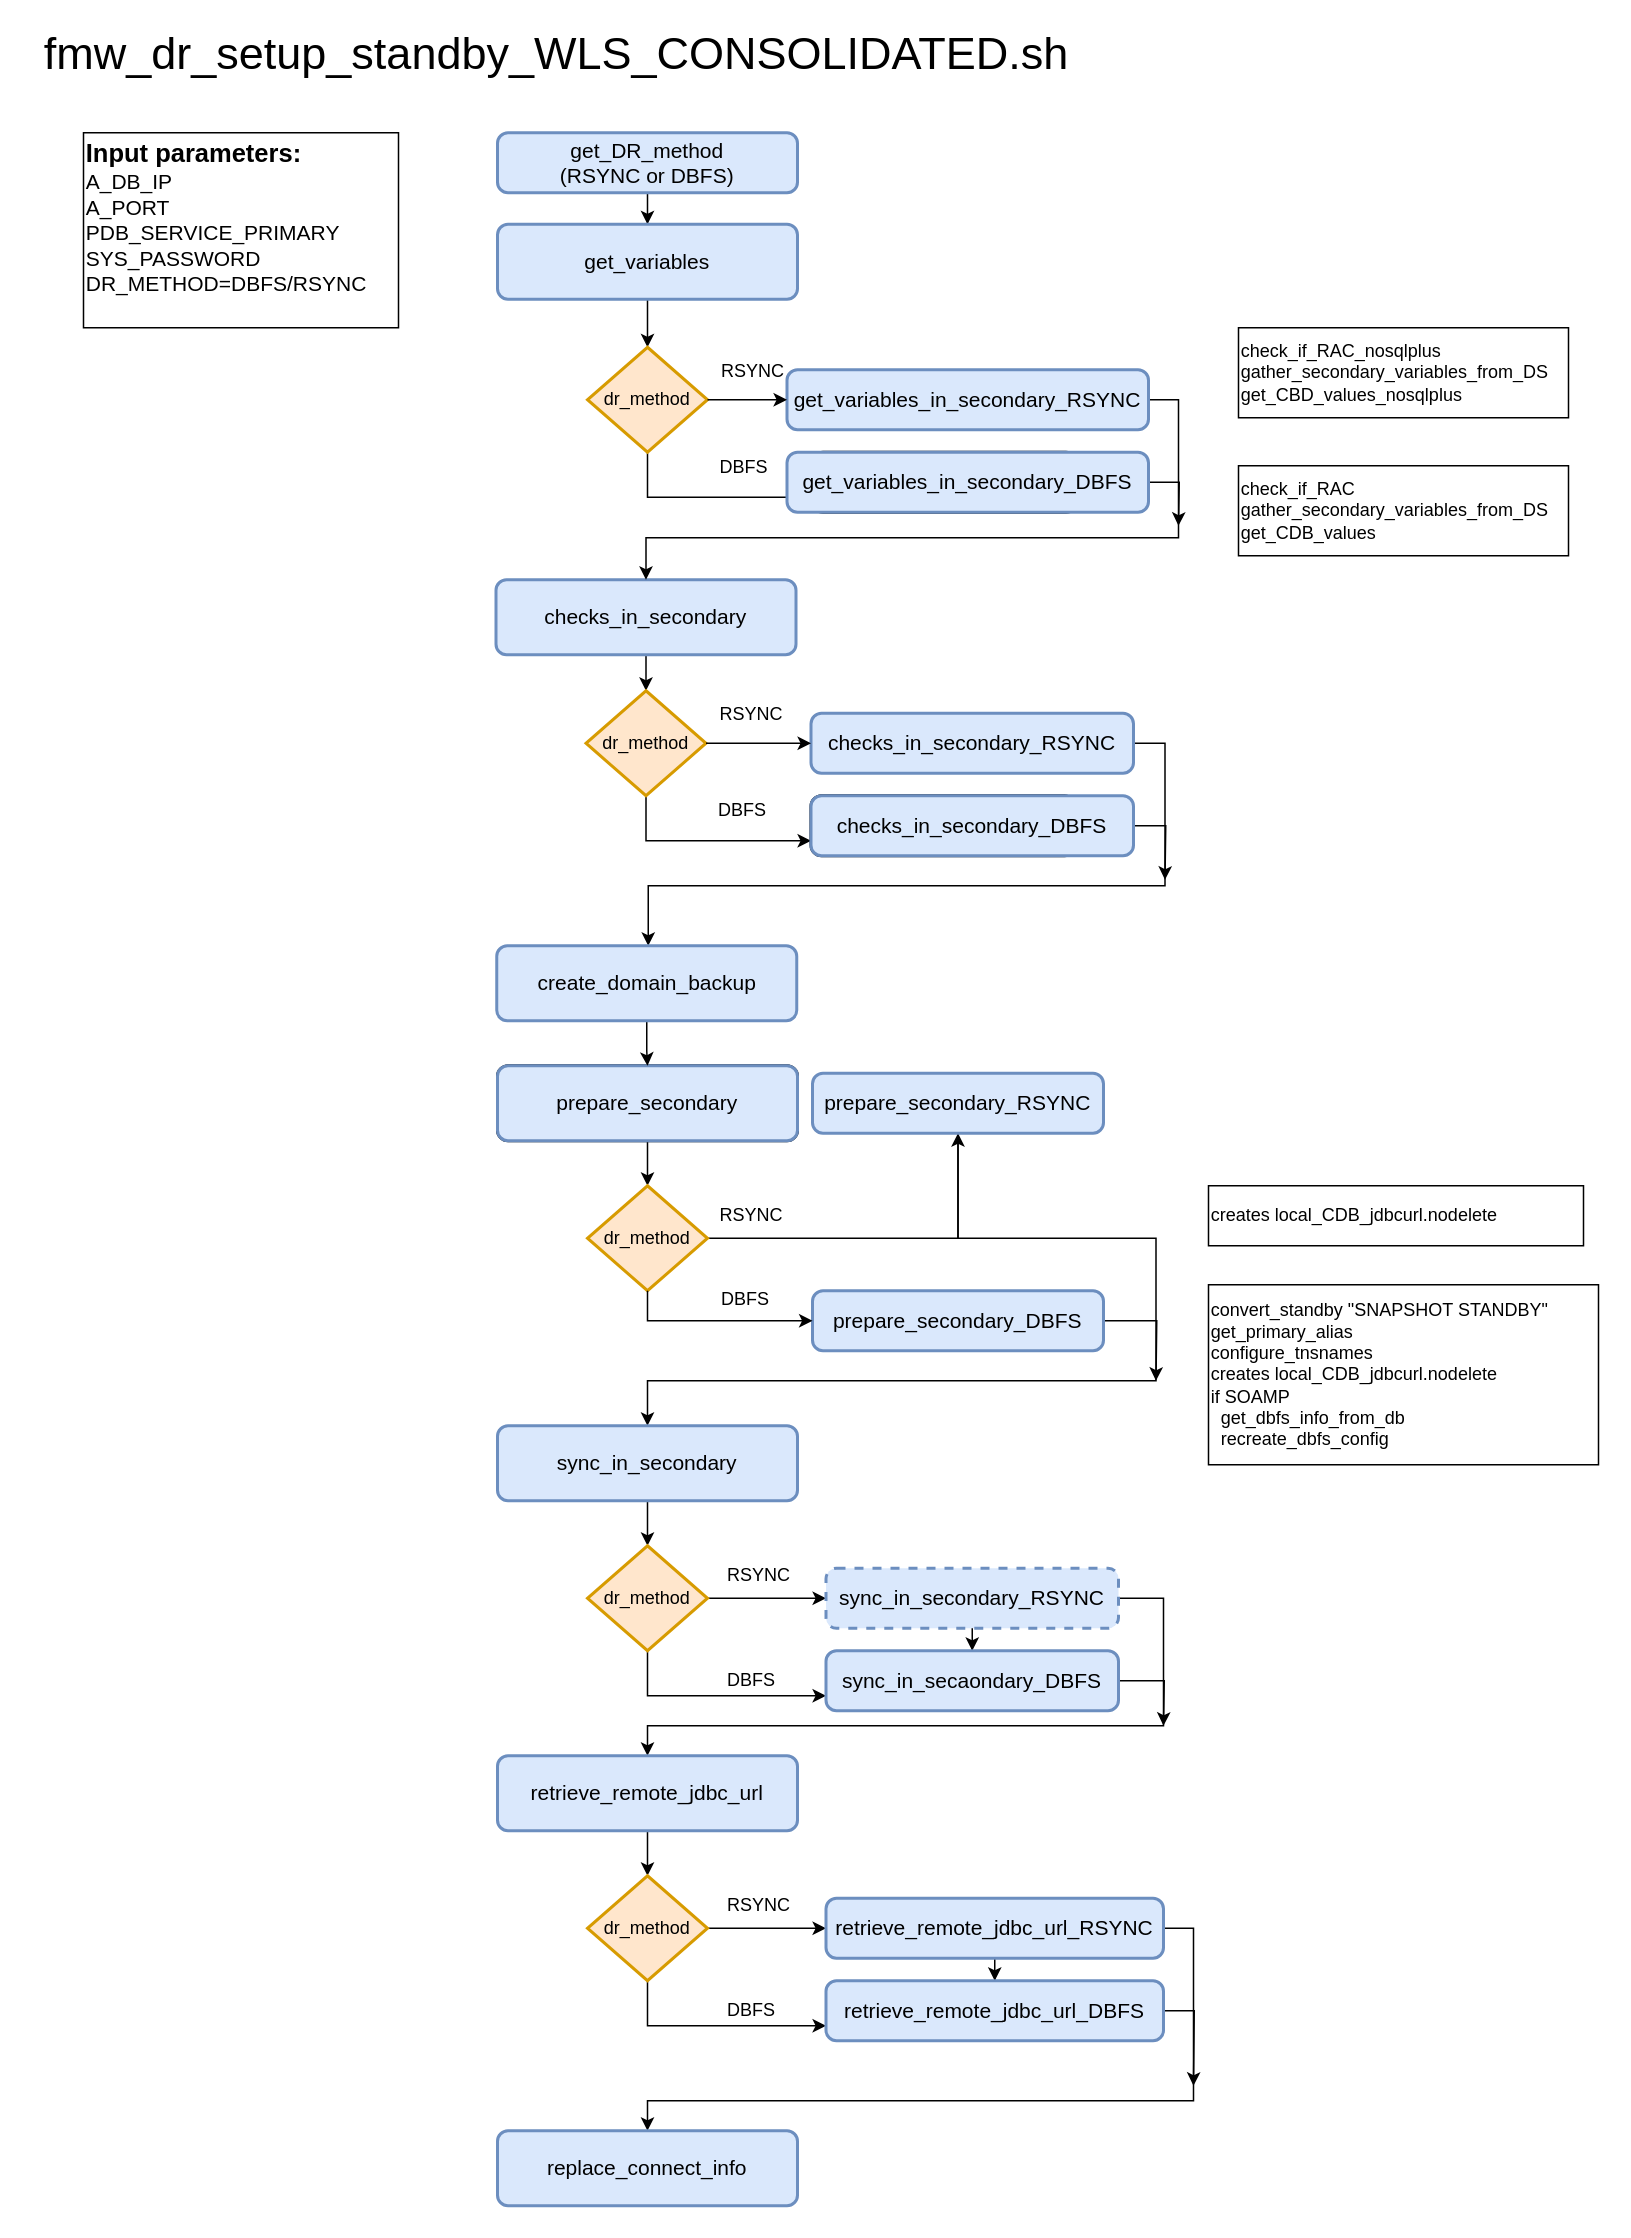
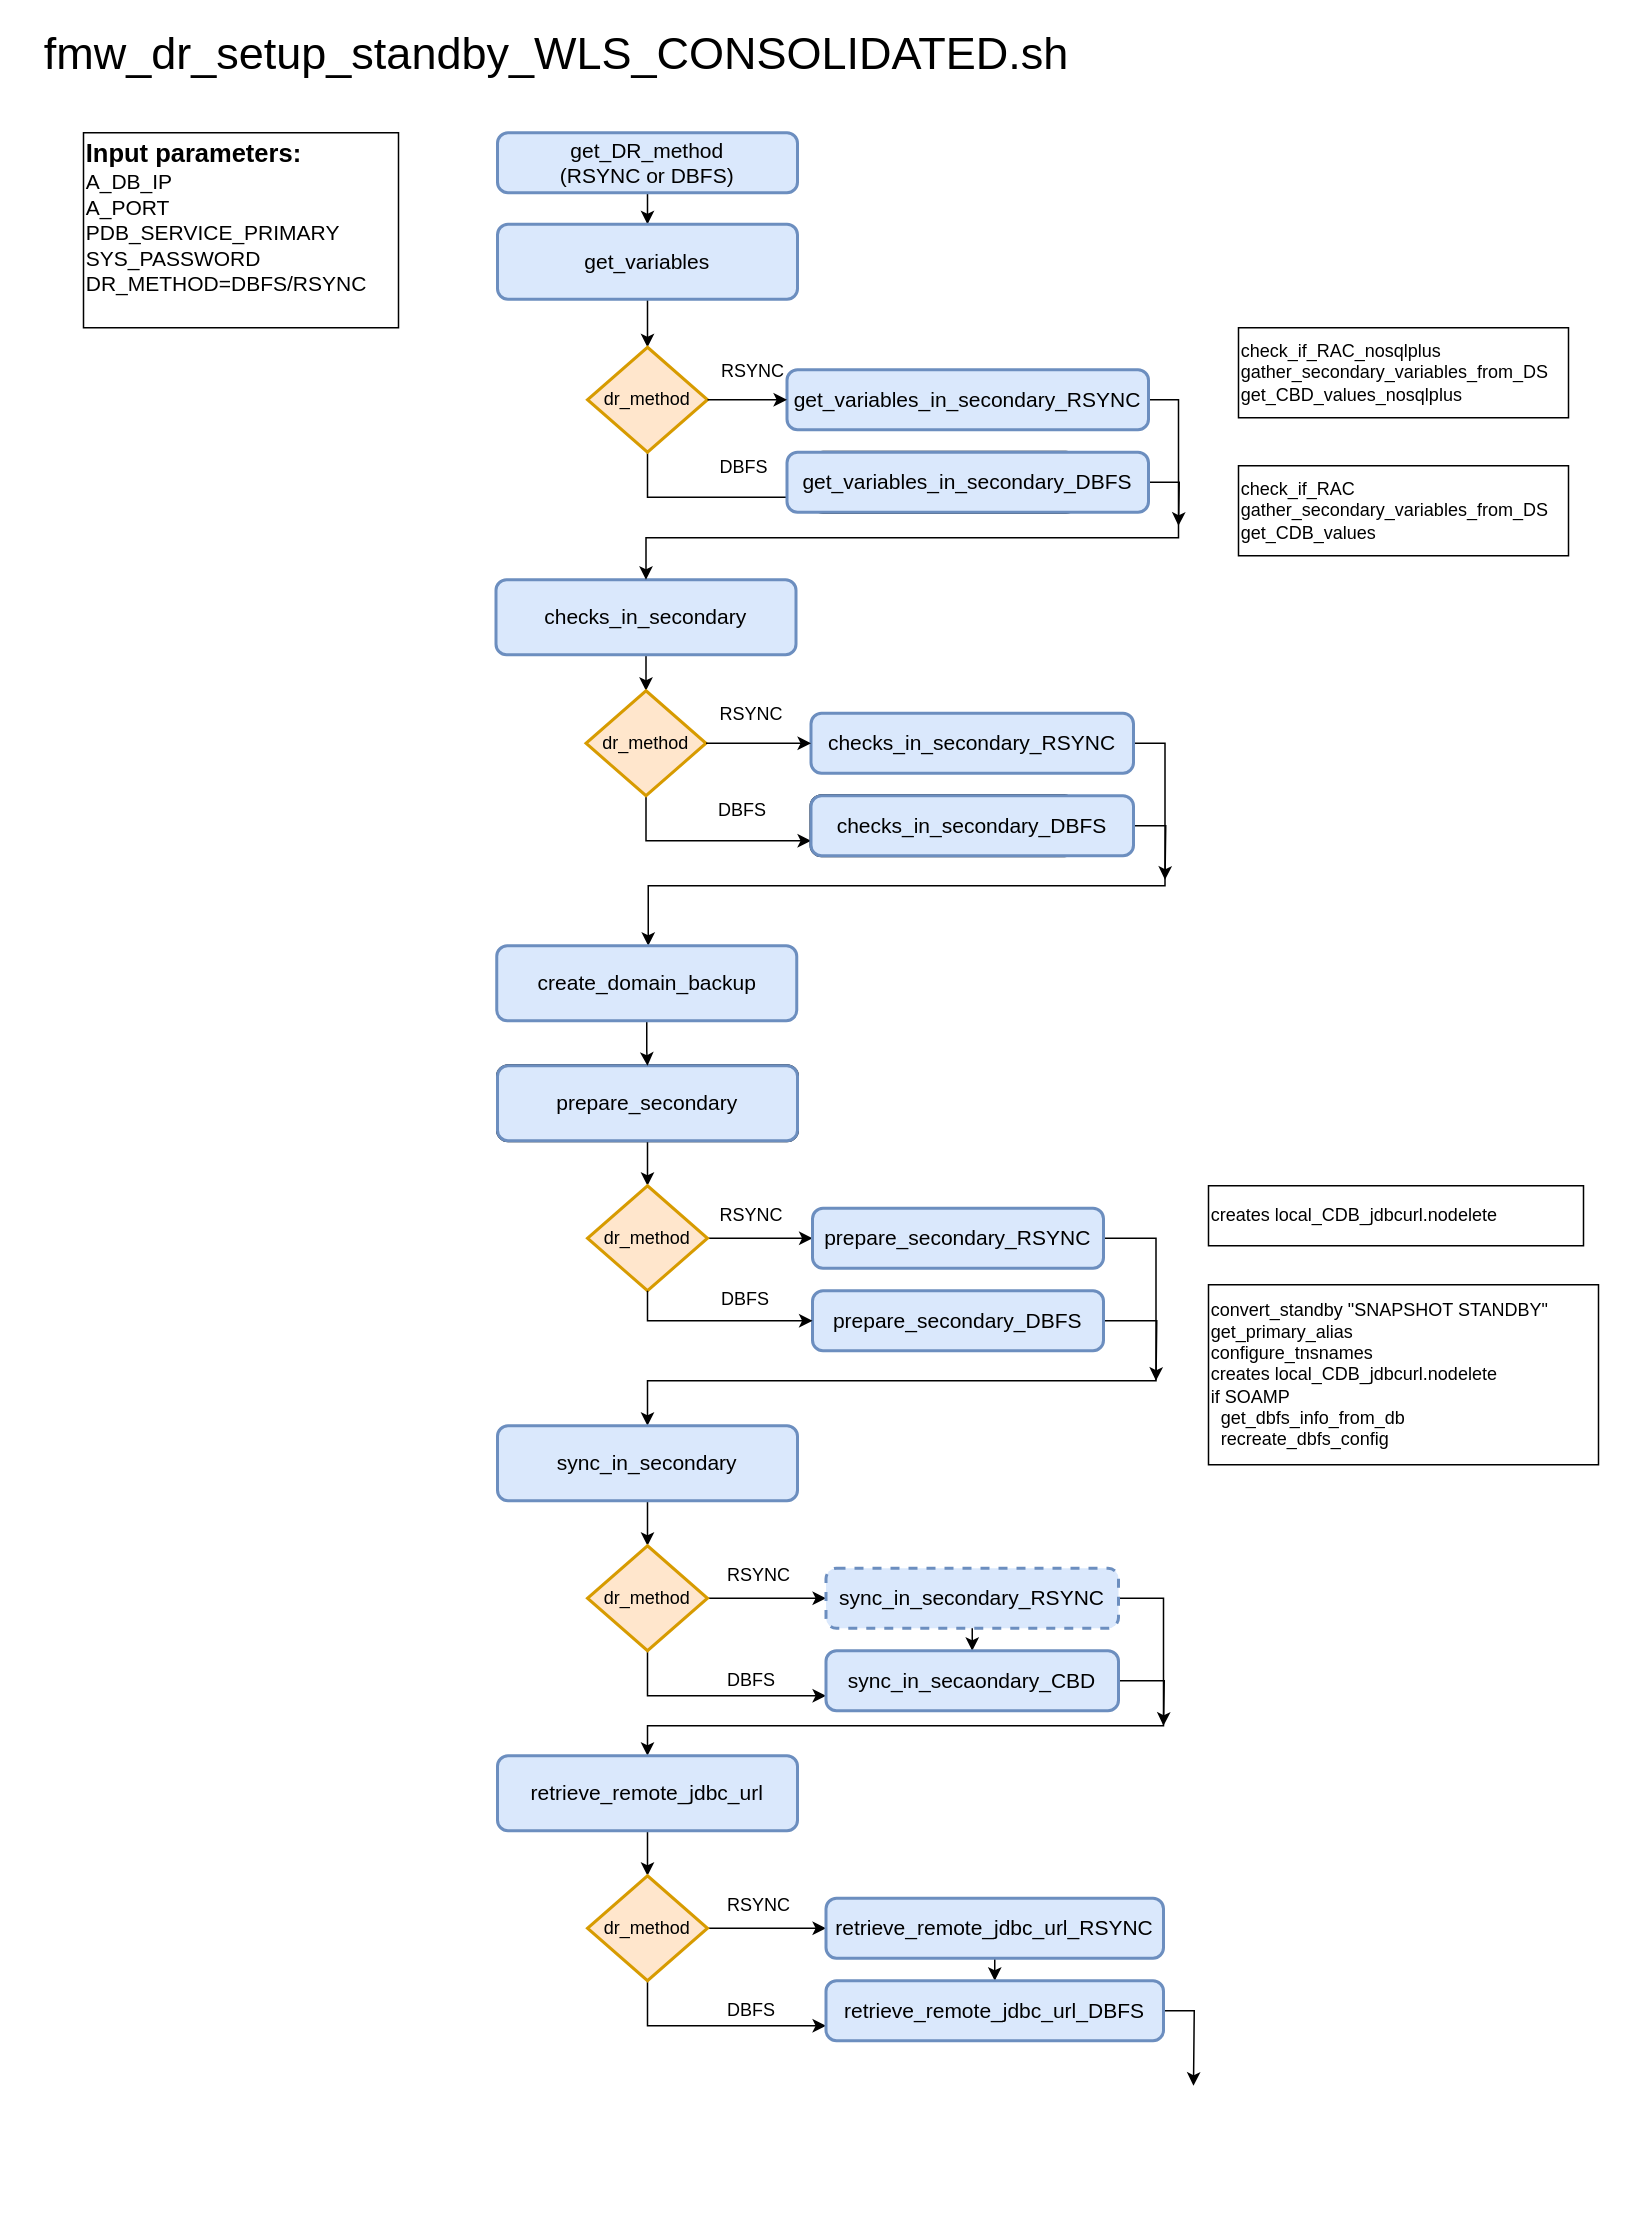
node "prepare_secondary_RSYNC": moved (958, 1103) -> (958, 1238)
node "sync_in_secaondary_DBFS": label "sync_in_secaondary_DBFS" -> "sync_in_secaondary_CBD"
edge "retrieve_remote_jdbc_url_RSYNC" -> "replace_connect_info": removed
node "replace_connect_info": removed
